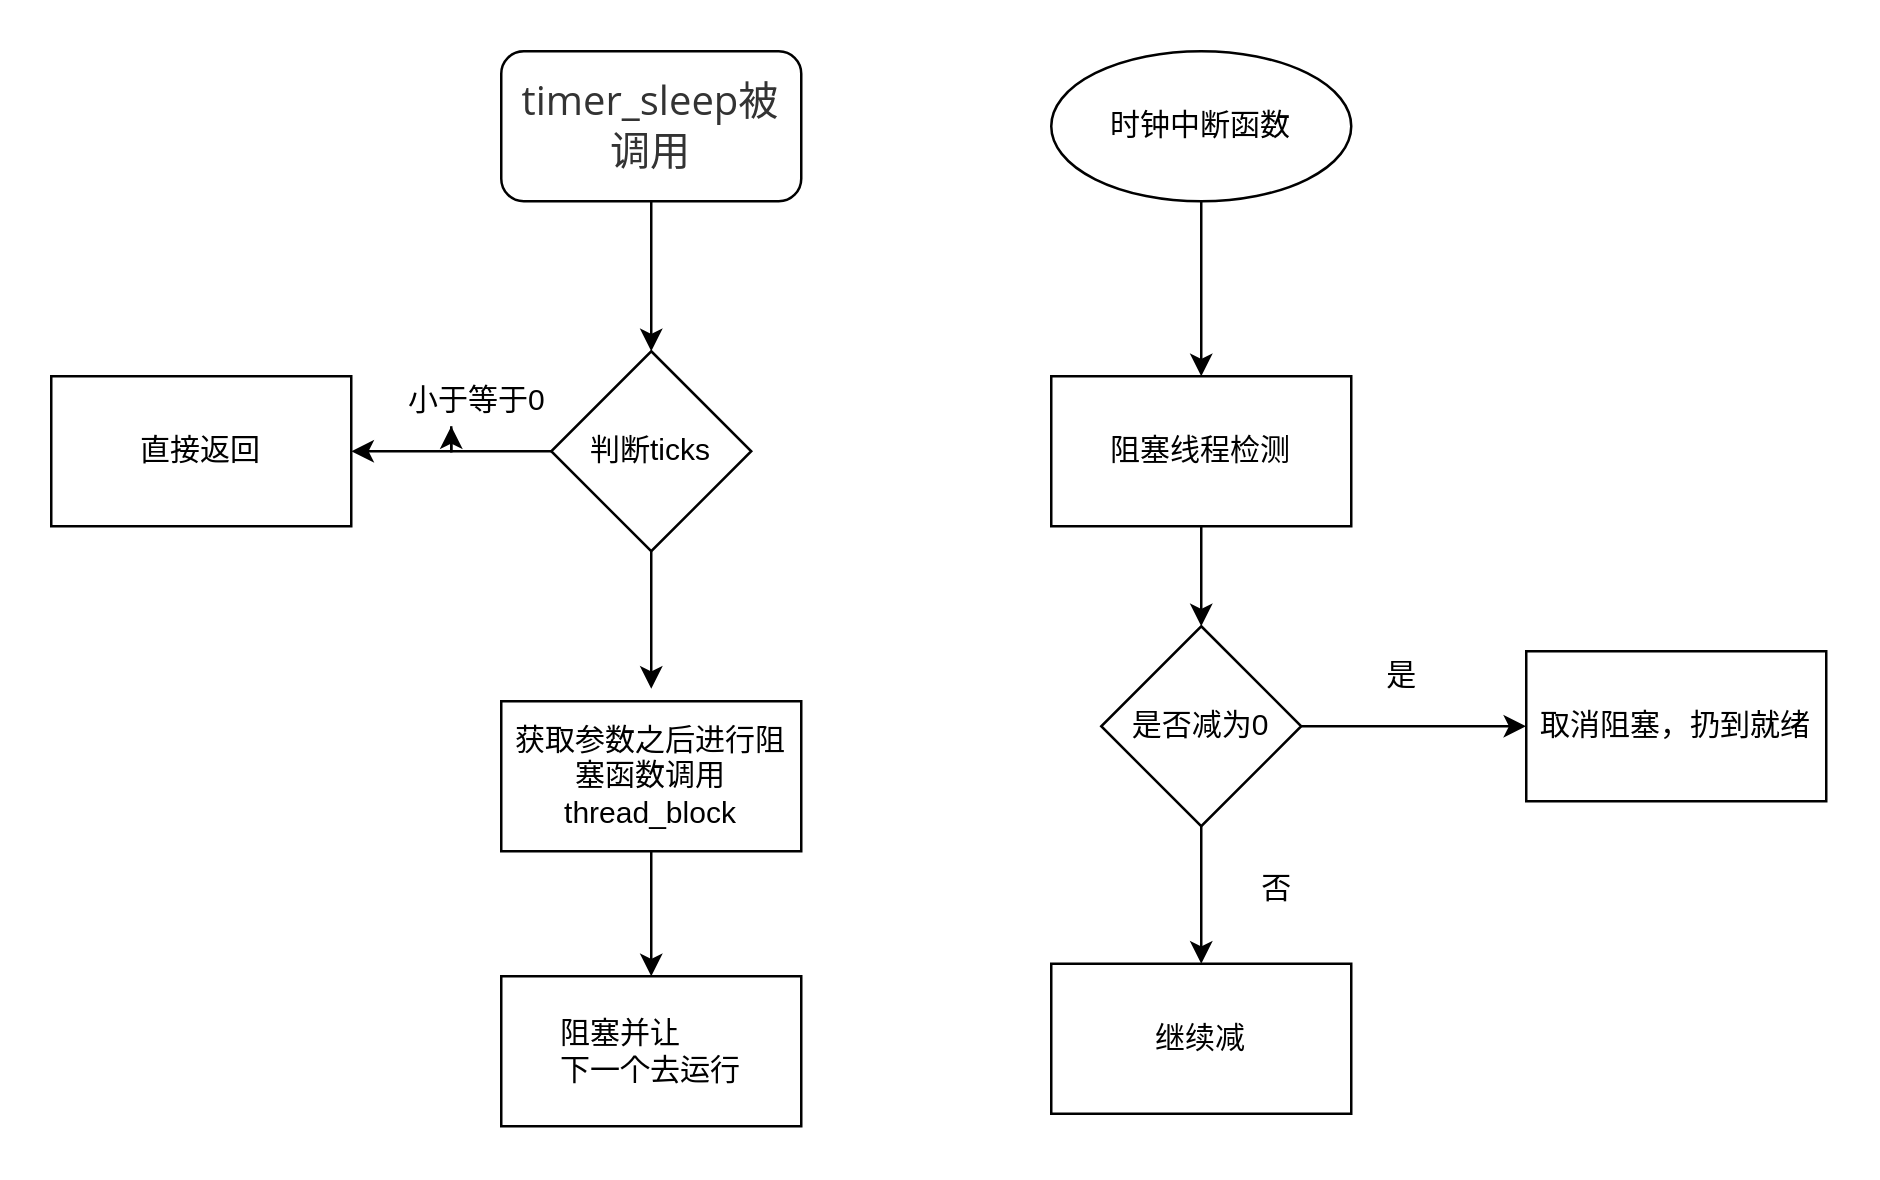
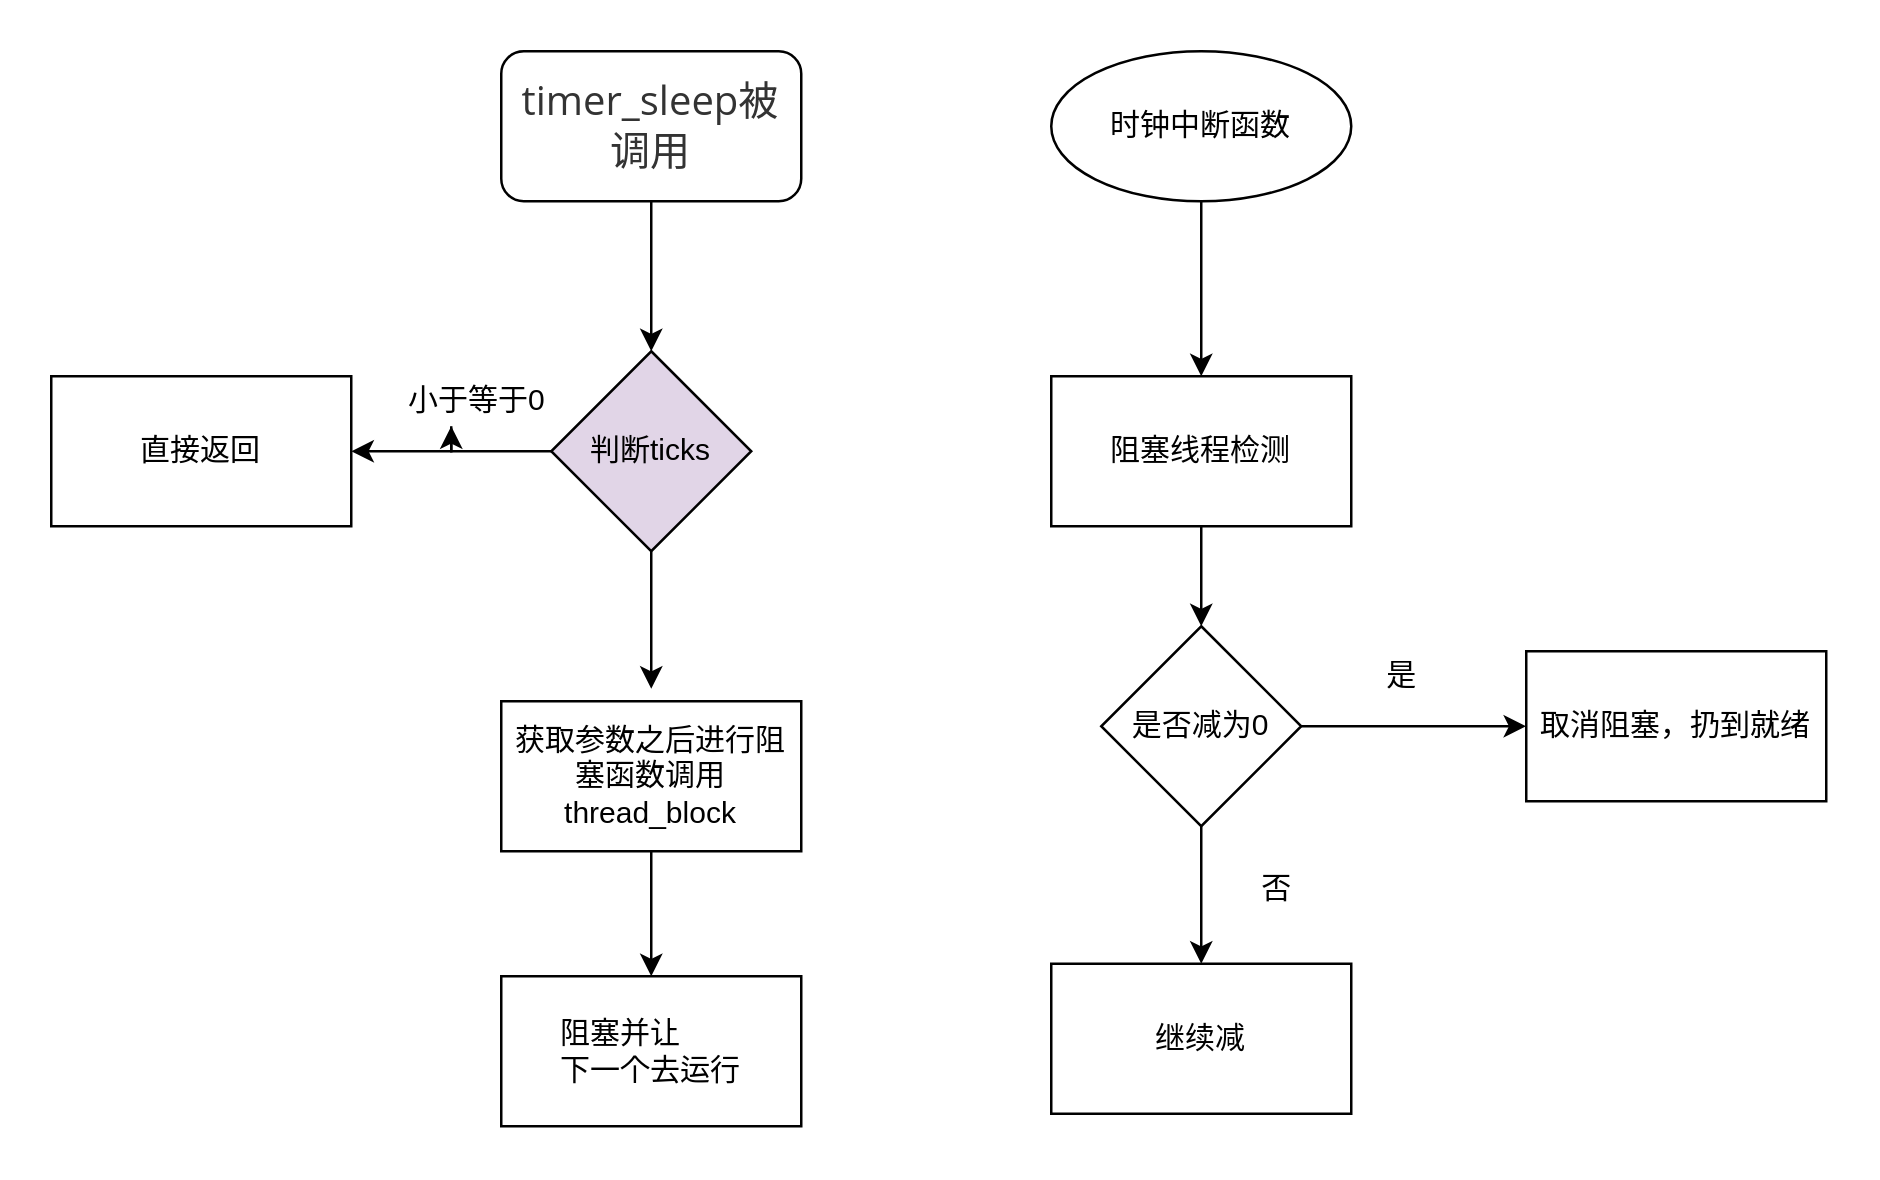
node "判断ticks": fillcolor #ffffff -> #e1d5e7
